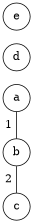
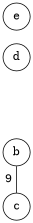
node "a": removed
edge "b" -- "c": label "2" -> "9"
